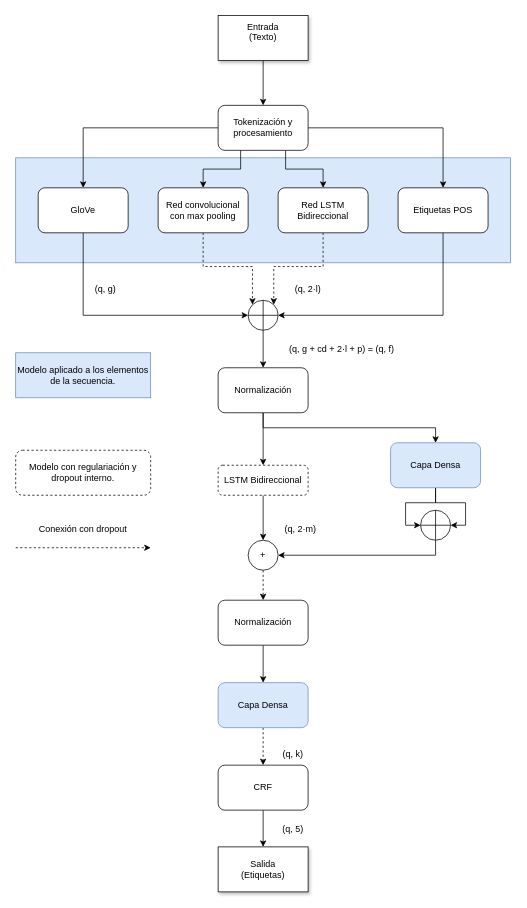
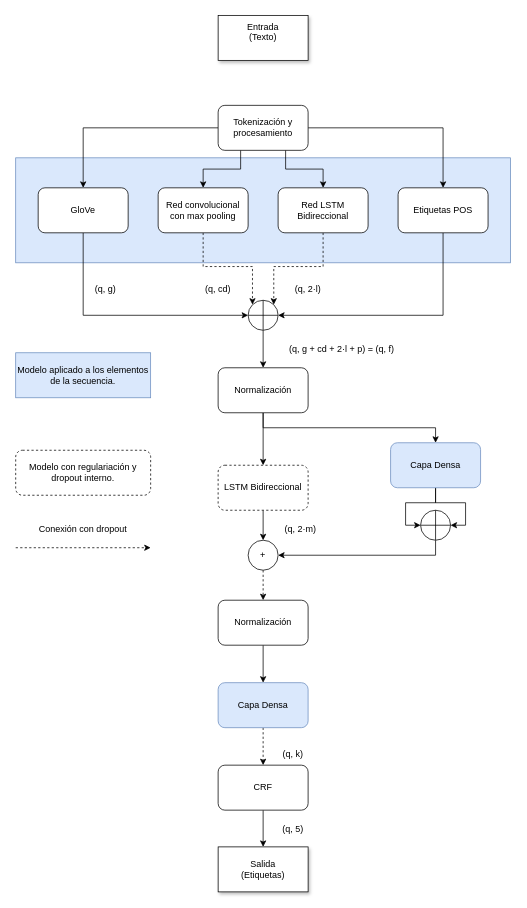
edge "Entrada (Texto)" -> "Tokenización y procesamiento": removed
node "(q, cd)": added
node "LSTM Bidireccional": size 90x30 -> 90x45
